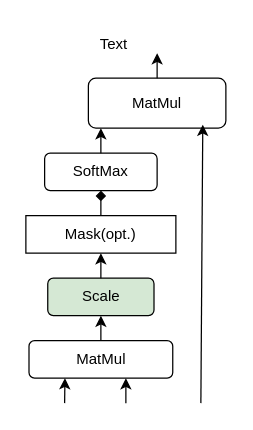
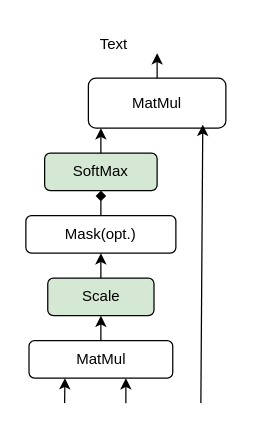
node "SoftMax": fillcolor #ffffff -> #d5e8d4
node "Mask(opt.)": shape rectangle -> rounded rectangle
